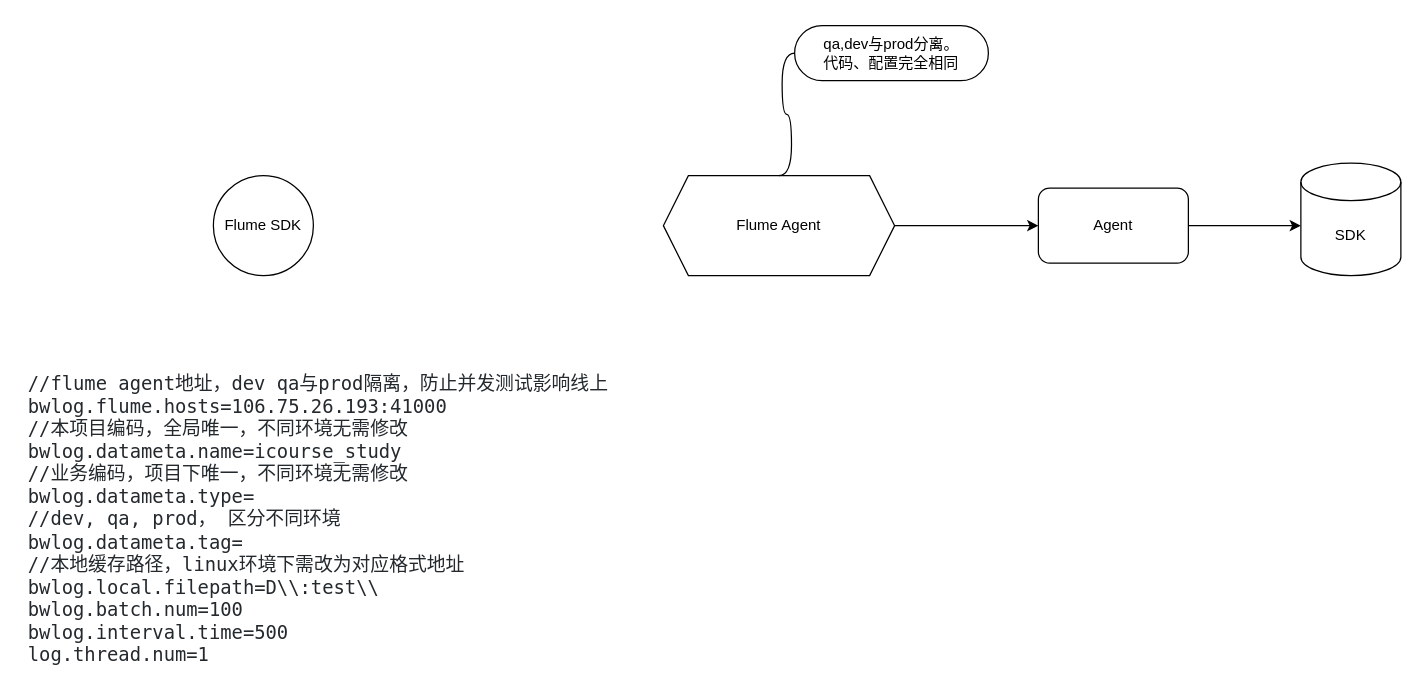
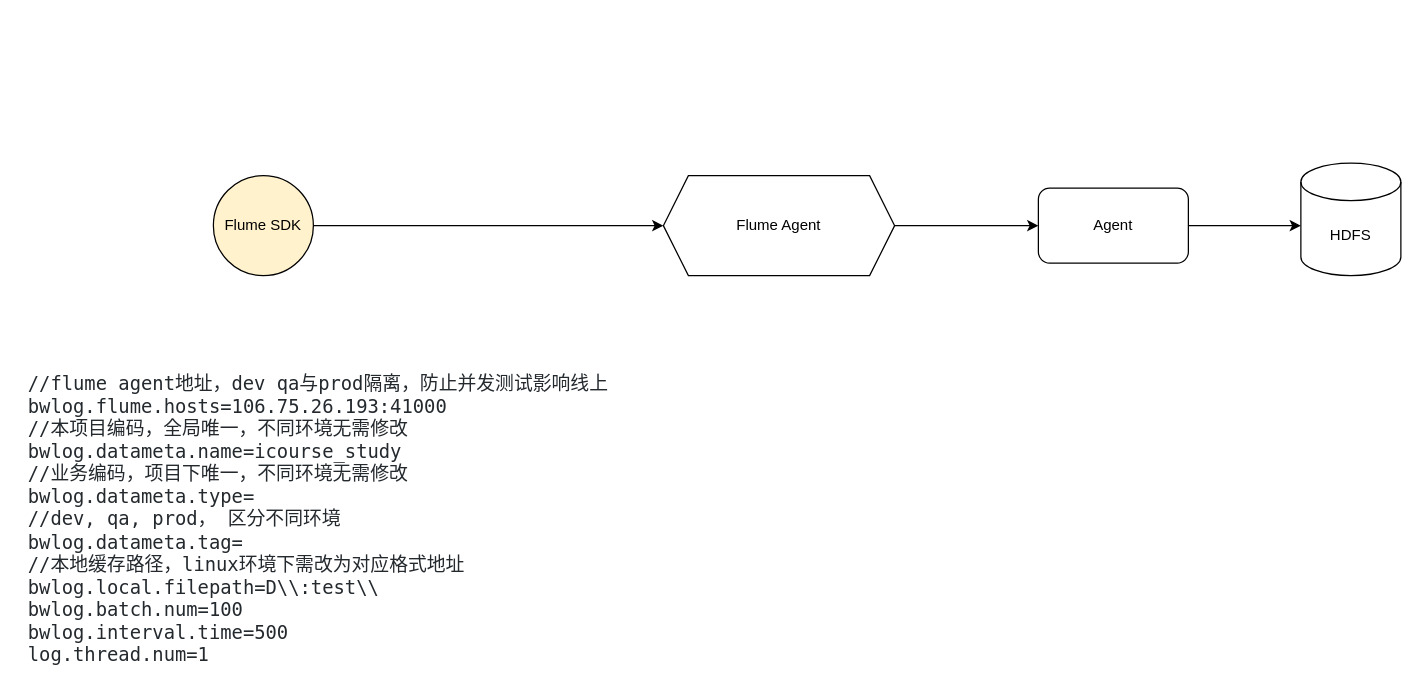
node "qa,dev与prod分离。 代码、配置完全相同": removed
edge "qa,dev与prod分离。 代码、配置完全相同" -- "Flume Agent": removed
node "Flume SDK": fillcolor #ffffff -> #fff2cc
edge "Flume SDK" -> "Flume Agent": added
node "SDK": label "SDK" -> "HDFS"
